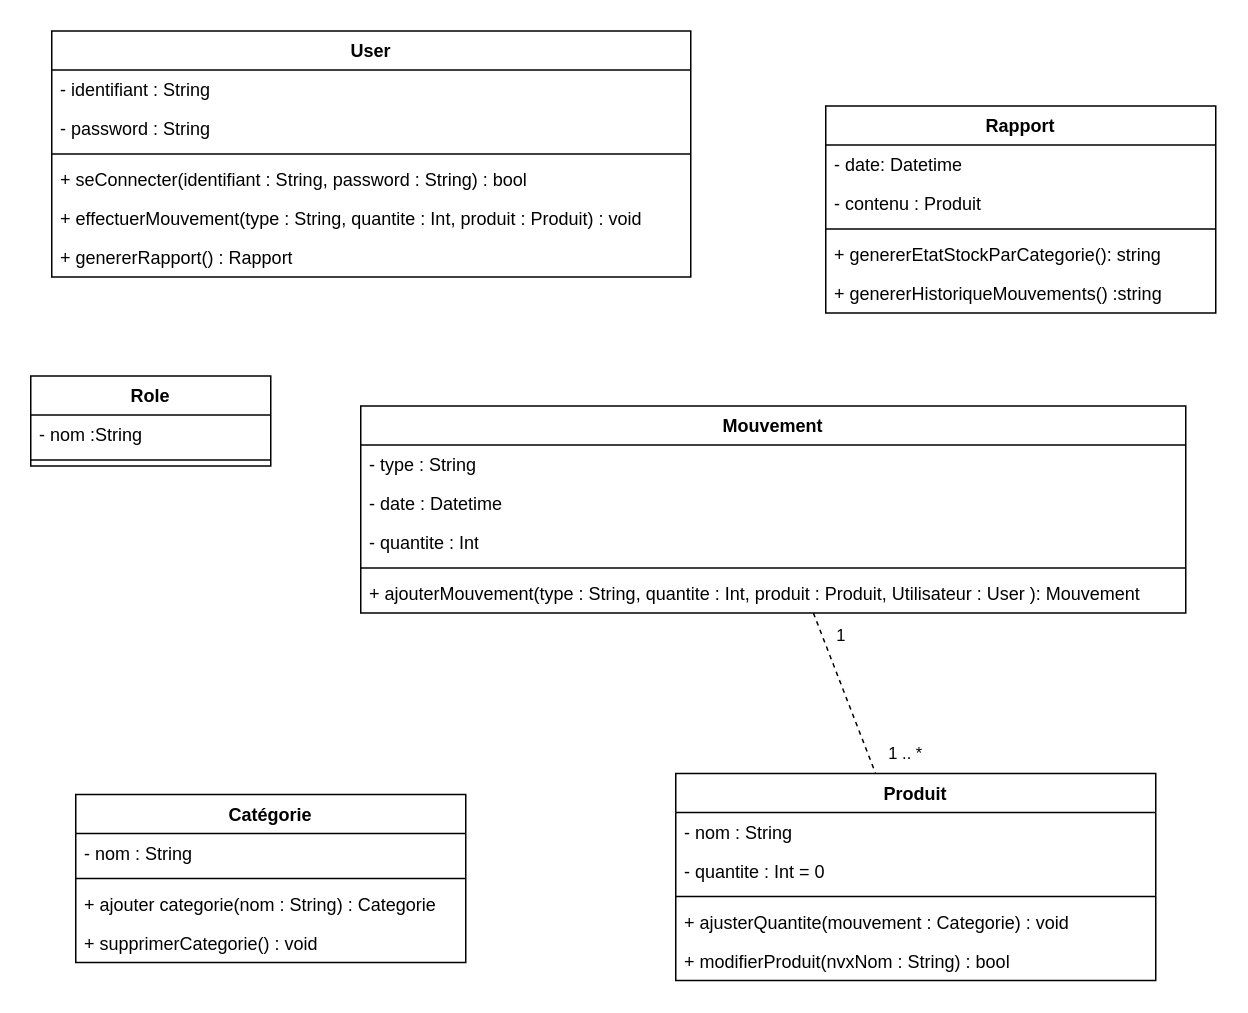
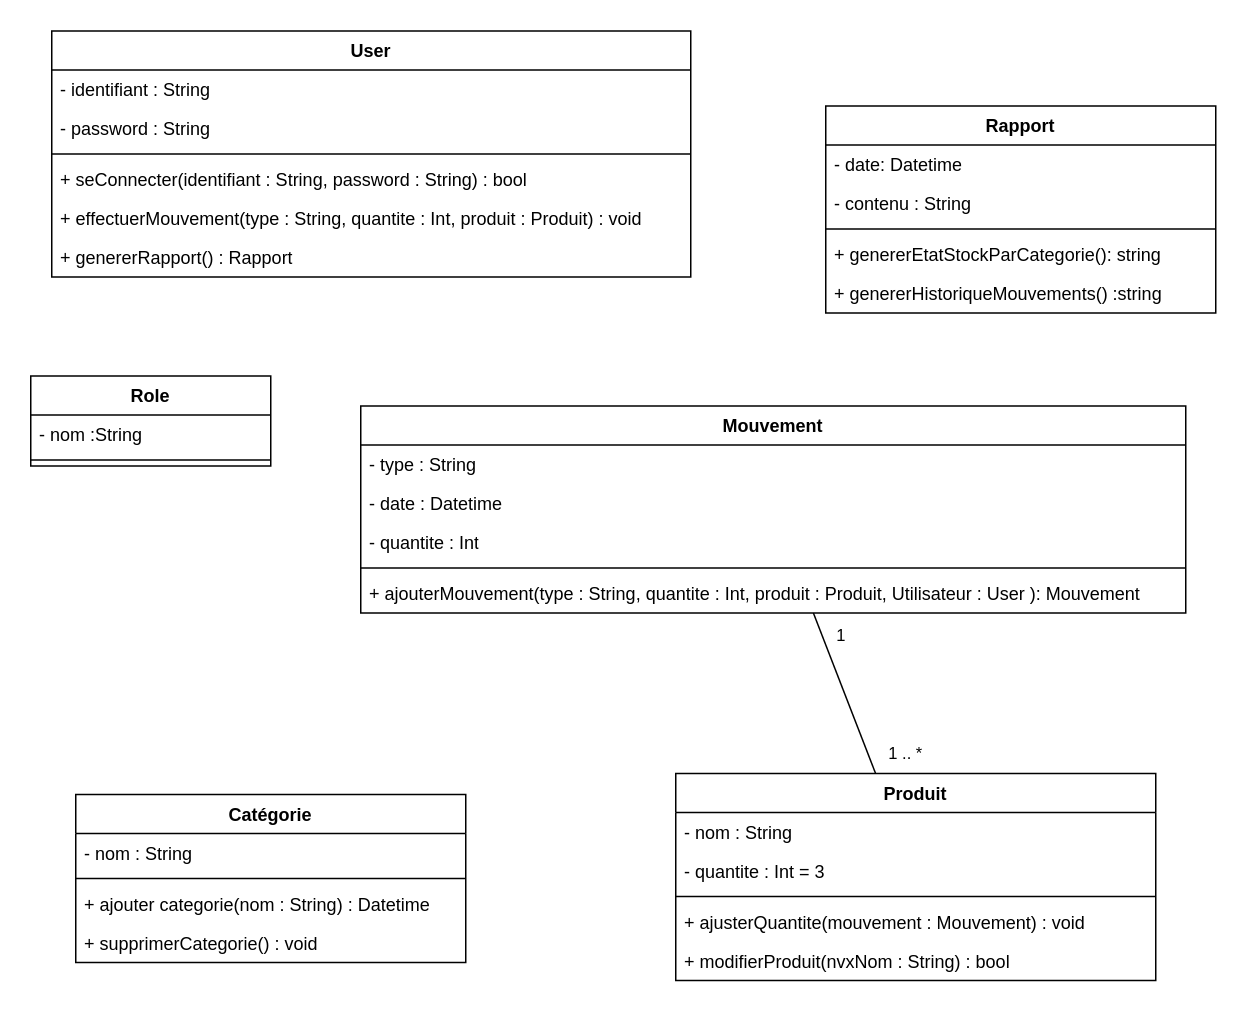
node "- contenu : Produit": label "- contenu : Produit" -> "- contenu : String"
edge "Mouvement" -- "Produit": style dashed -> solid
node "- quantite : Int = 0": label "- quantite : Int = 0" -> "- quantite : Int = 3"
node "+ ajouter categorie(nom : String) : Categorie": label "+ ajouter categorie(nom : String) : Categorie" -> "+ ajouter categorie(nom : String) : Datetime"
node "+ ajusterQuantite(mouvement : Categorie) : void": label "+ ajusterQuantite(mouvement : Categorie) : void" -> "+ ajusterQuantite(mouvement : Mouvement) : void"
